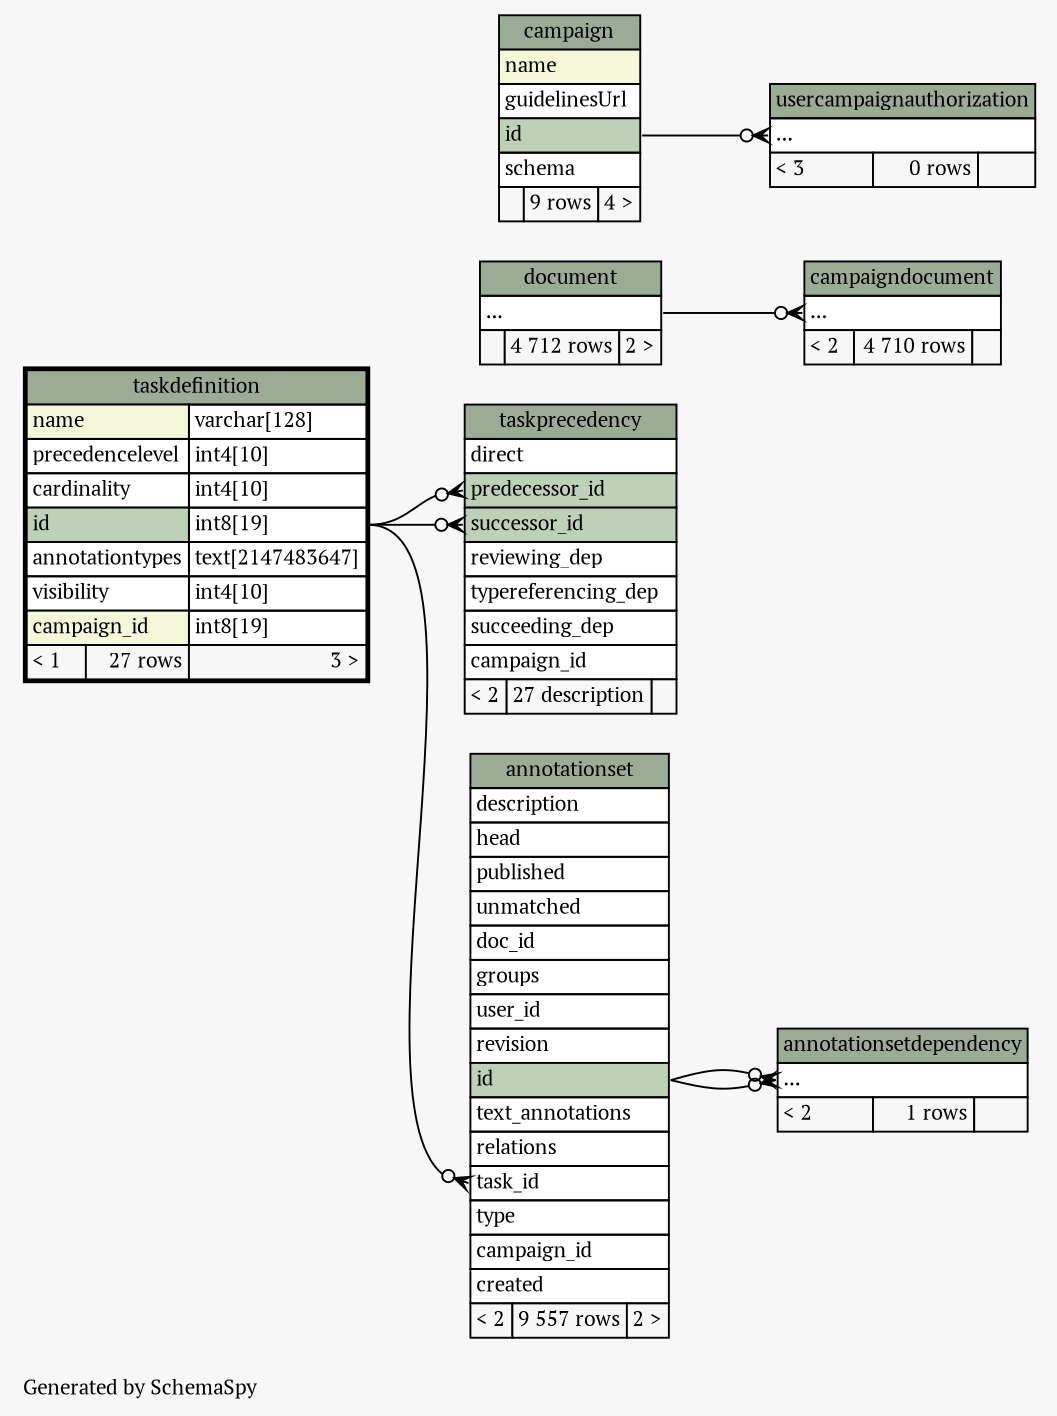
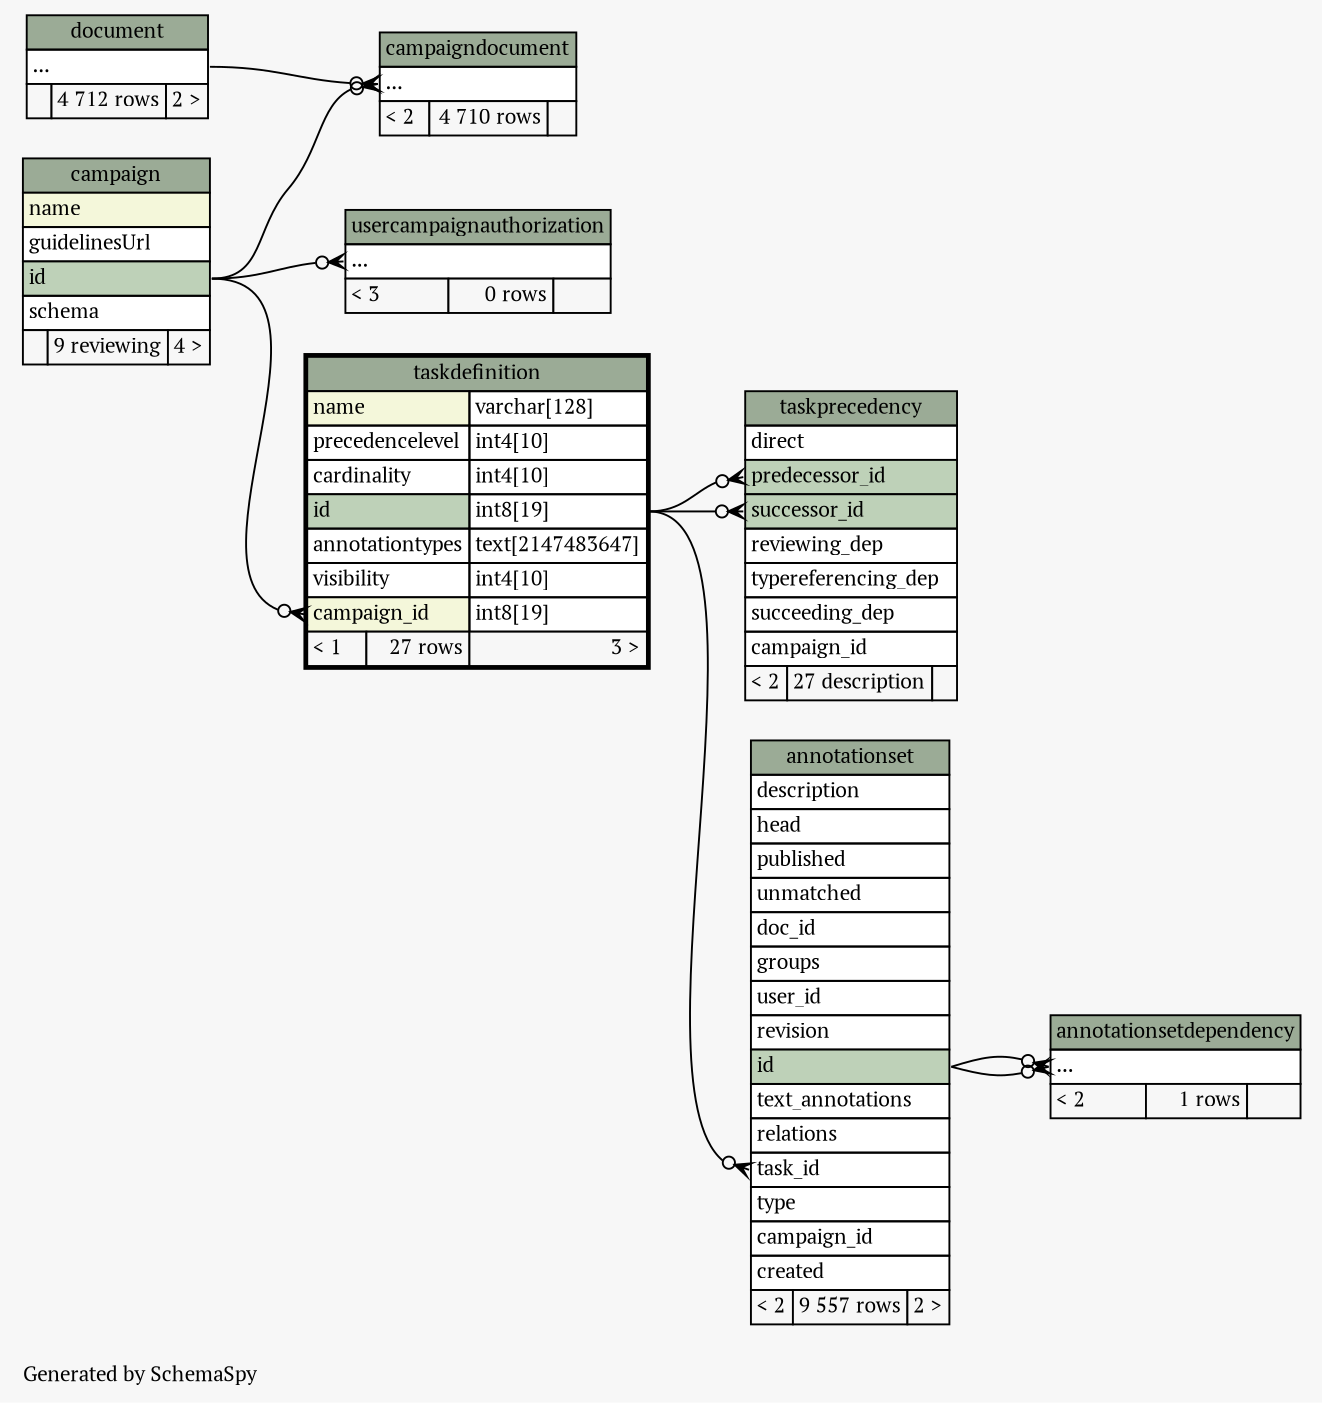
edge "campaign" -> "campaigndocument": added
node "campaign": text "9 rows" -> "9 reviewing"
edge "campaign" -> "taskdefinition": added
